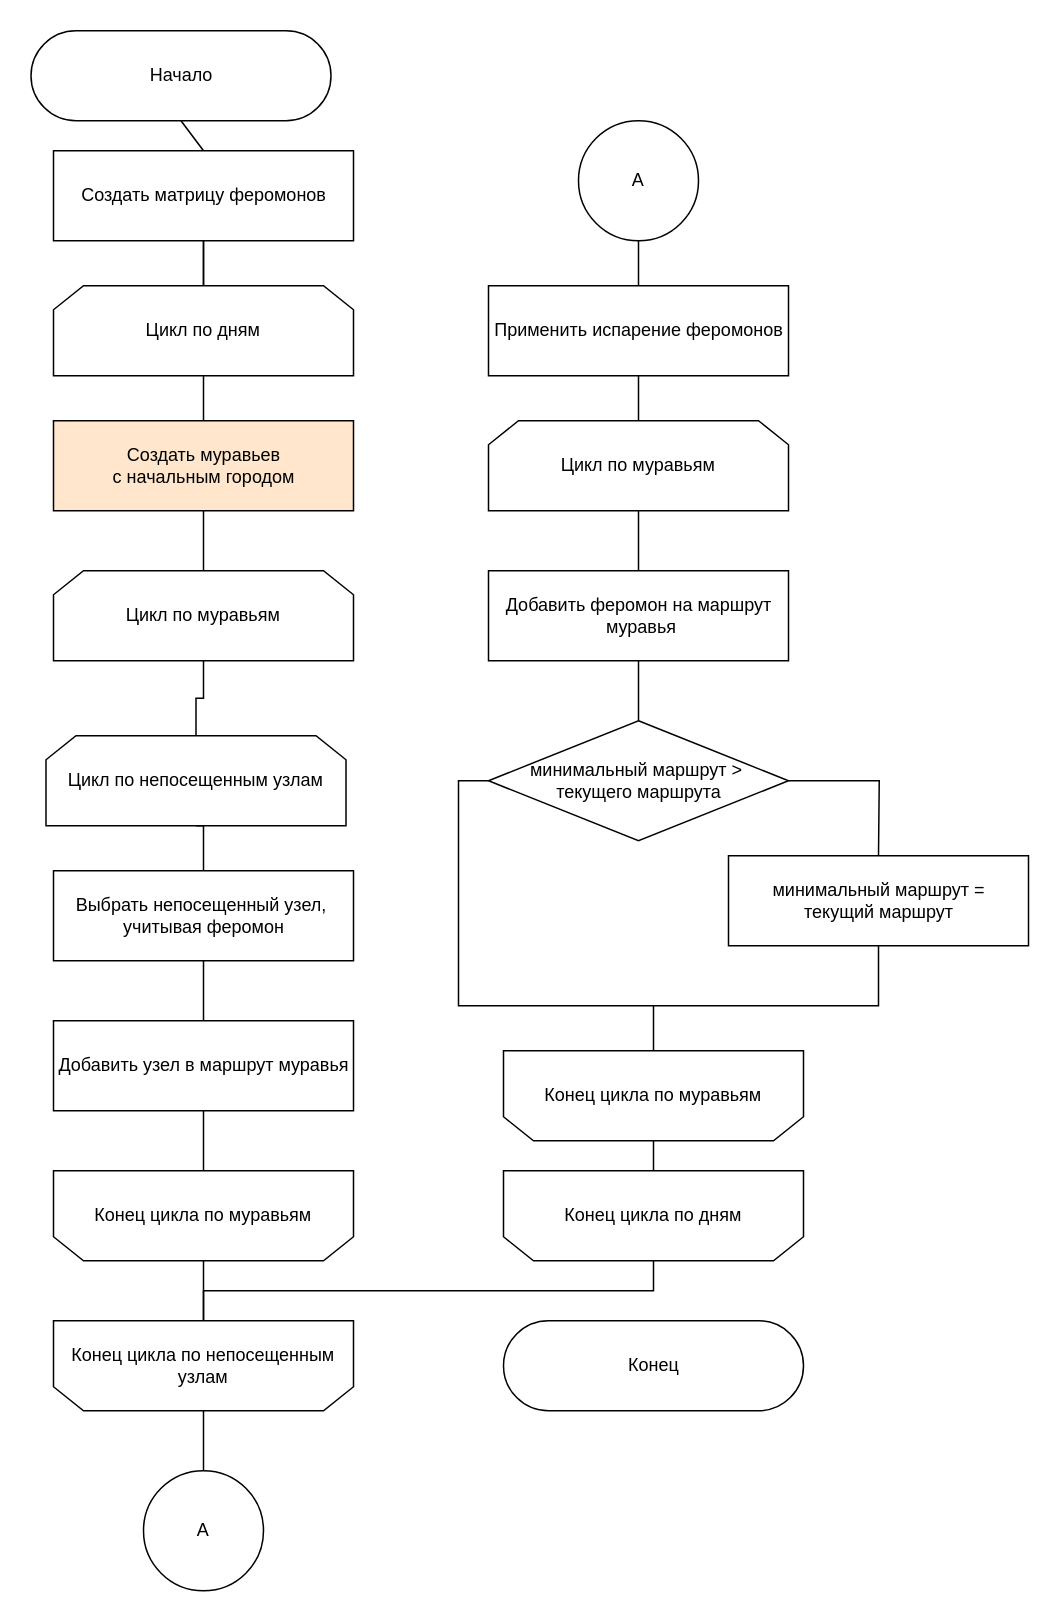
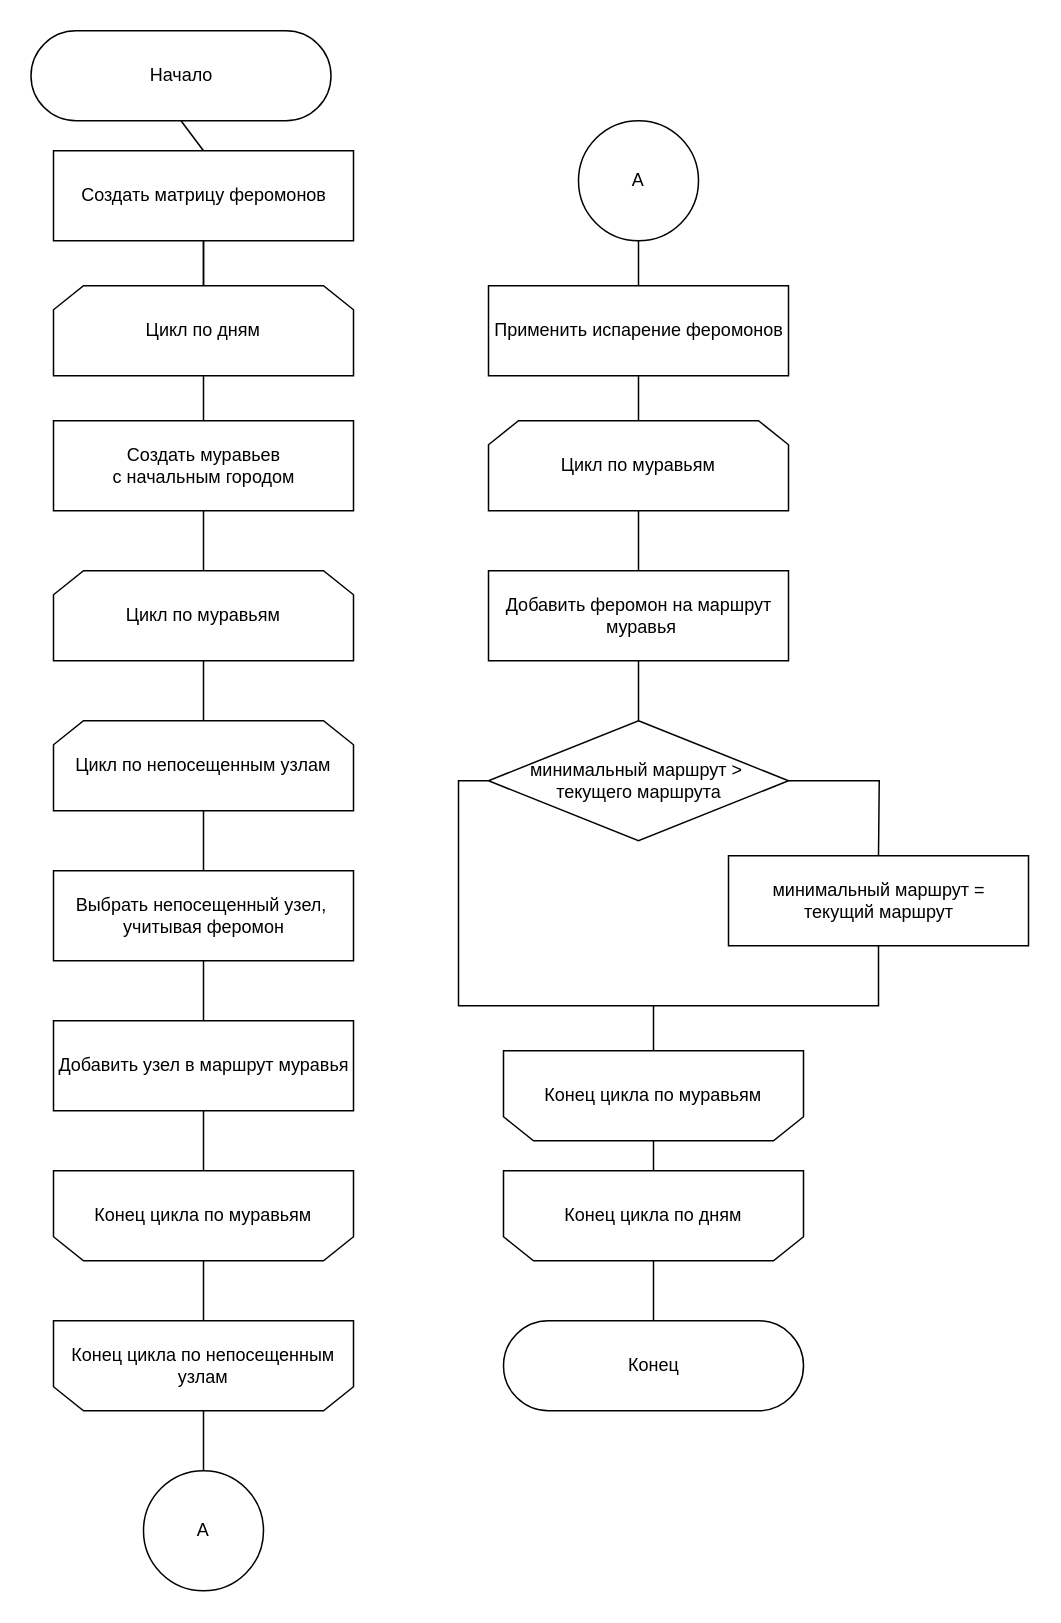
node "Создать муравьев с начальным городом": fillcolor #ffe6cc -> #ffffff
node "Цикл по непосещенным узлам": moved (196, 781) -> (203, 766)
edge "Конец цикла по дням" -- "Конец цикла по непосещенным узлам": now "Конец цикла по дням" -- "Конец"
